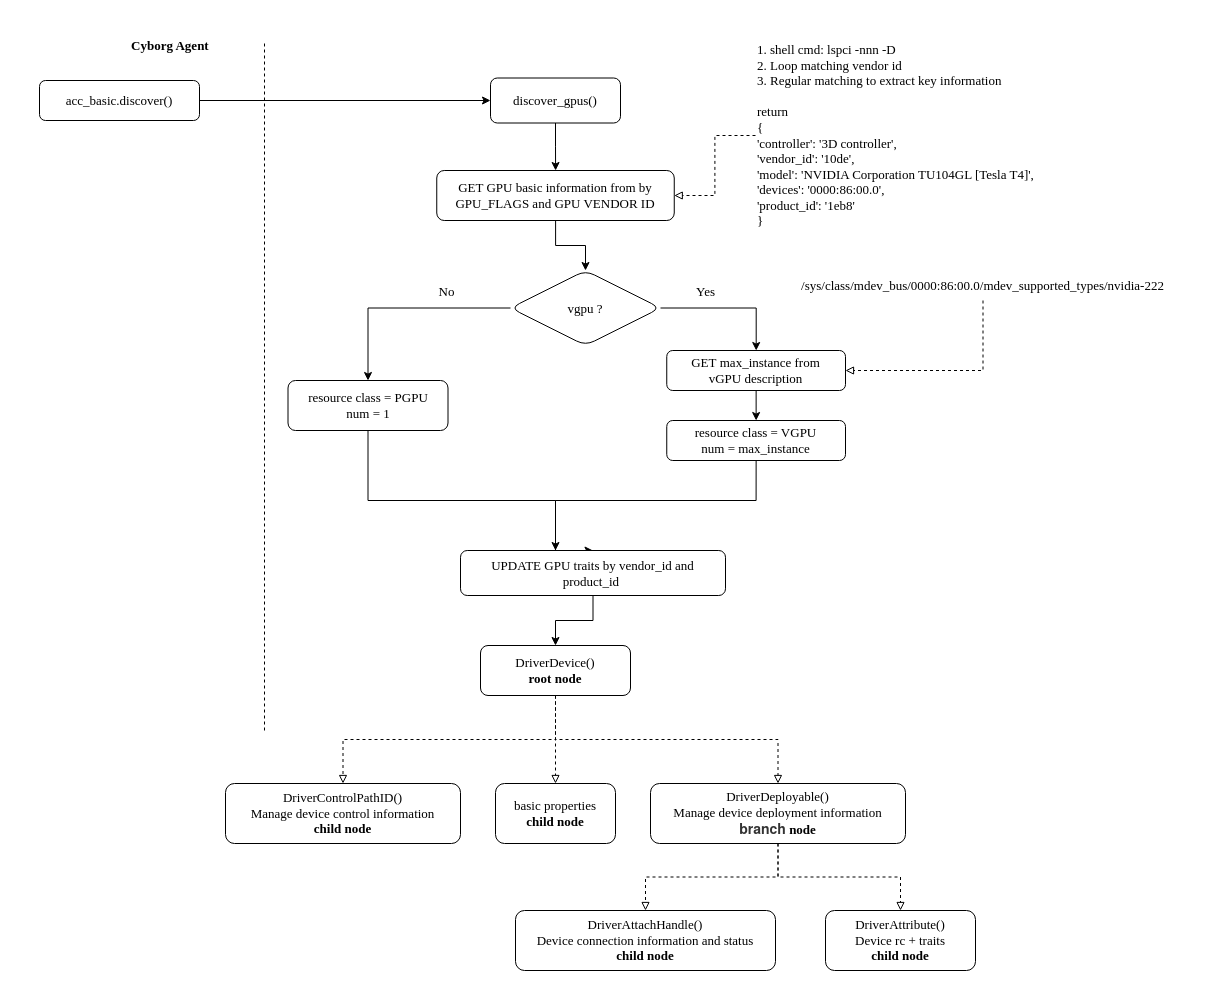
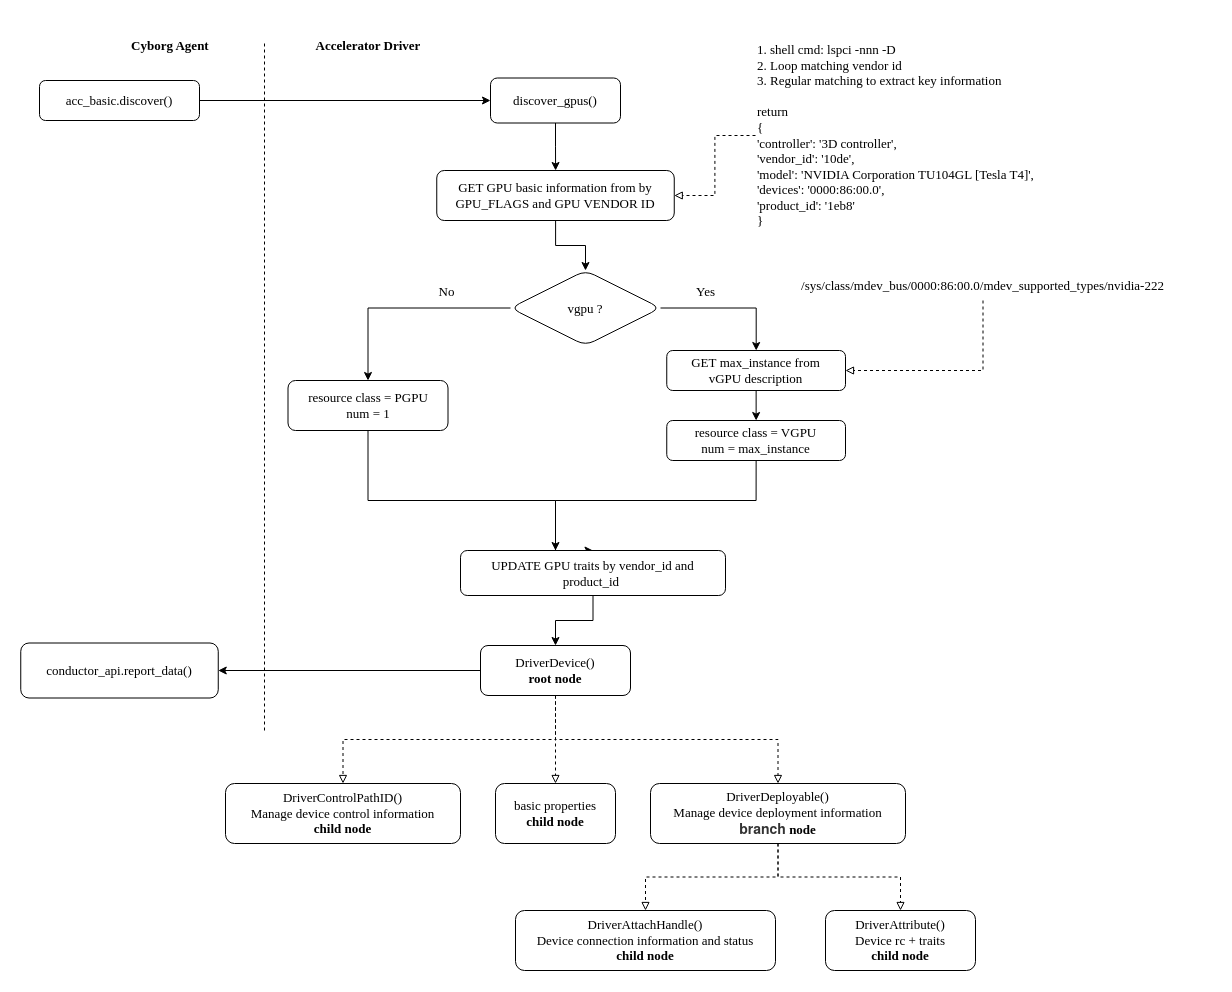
node "Accelerator Driver": added
node "conductor_api.report_data()": added
edge "DriverDevice()root node" -> "conductor_api.report_data()": added
